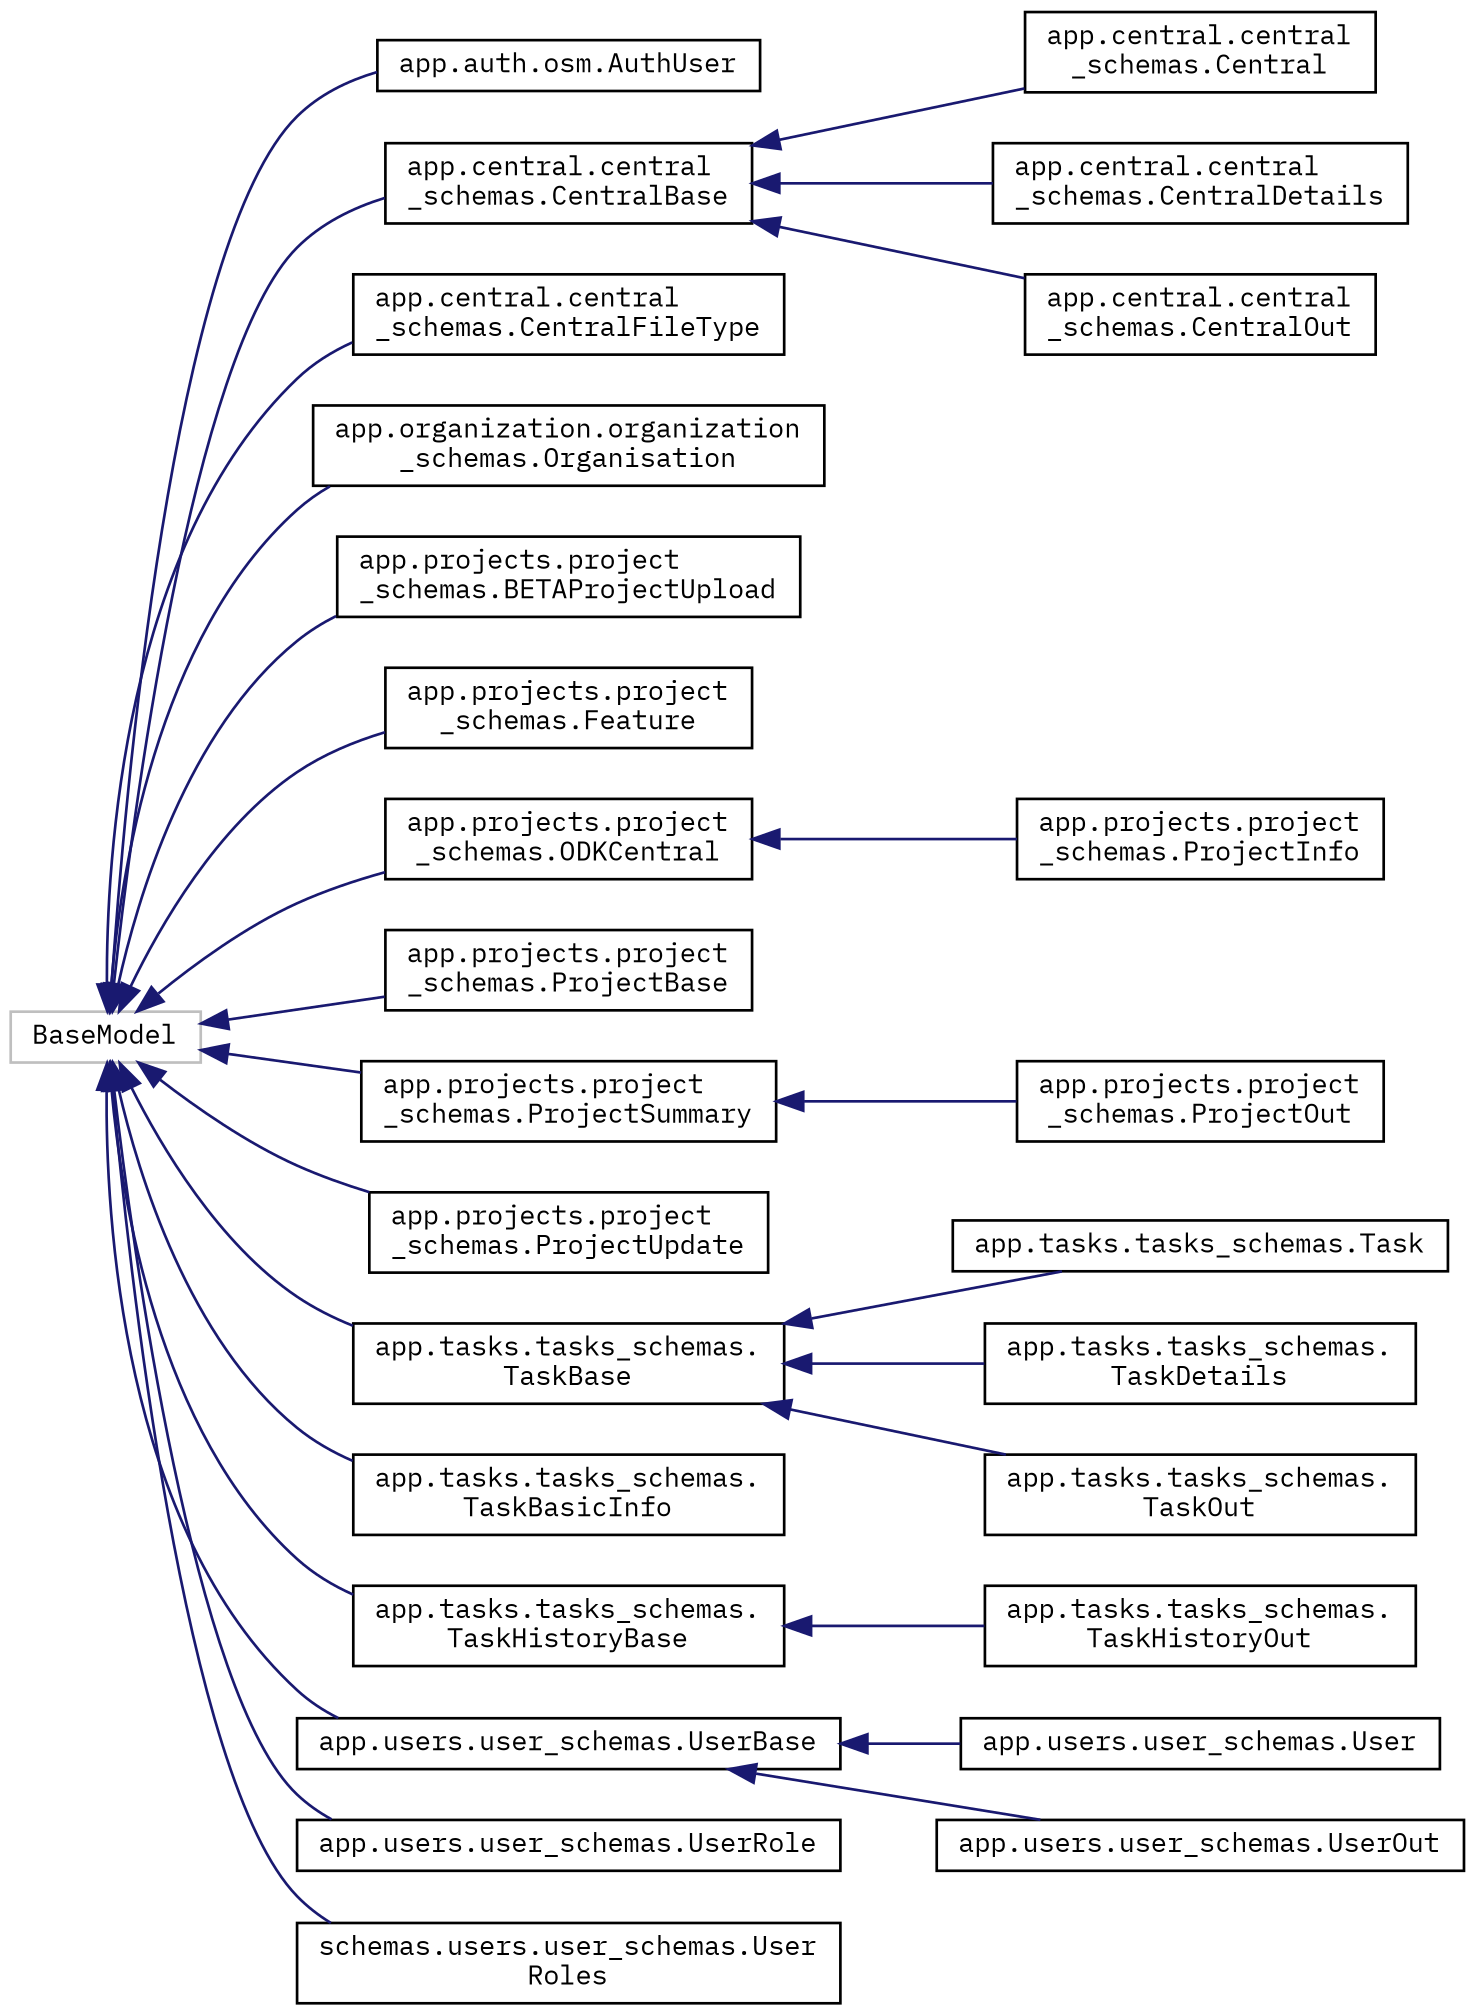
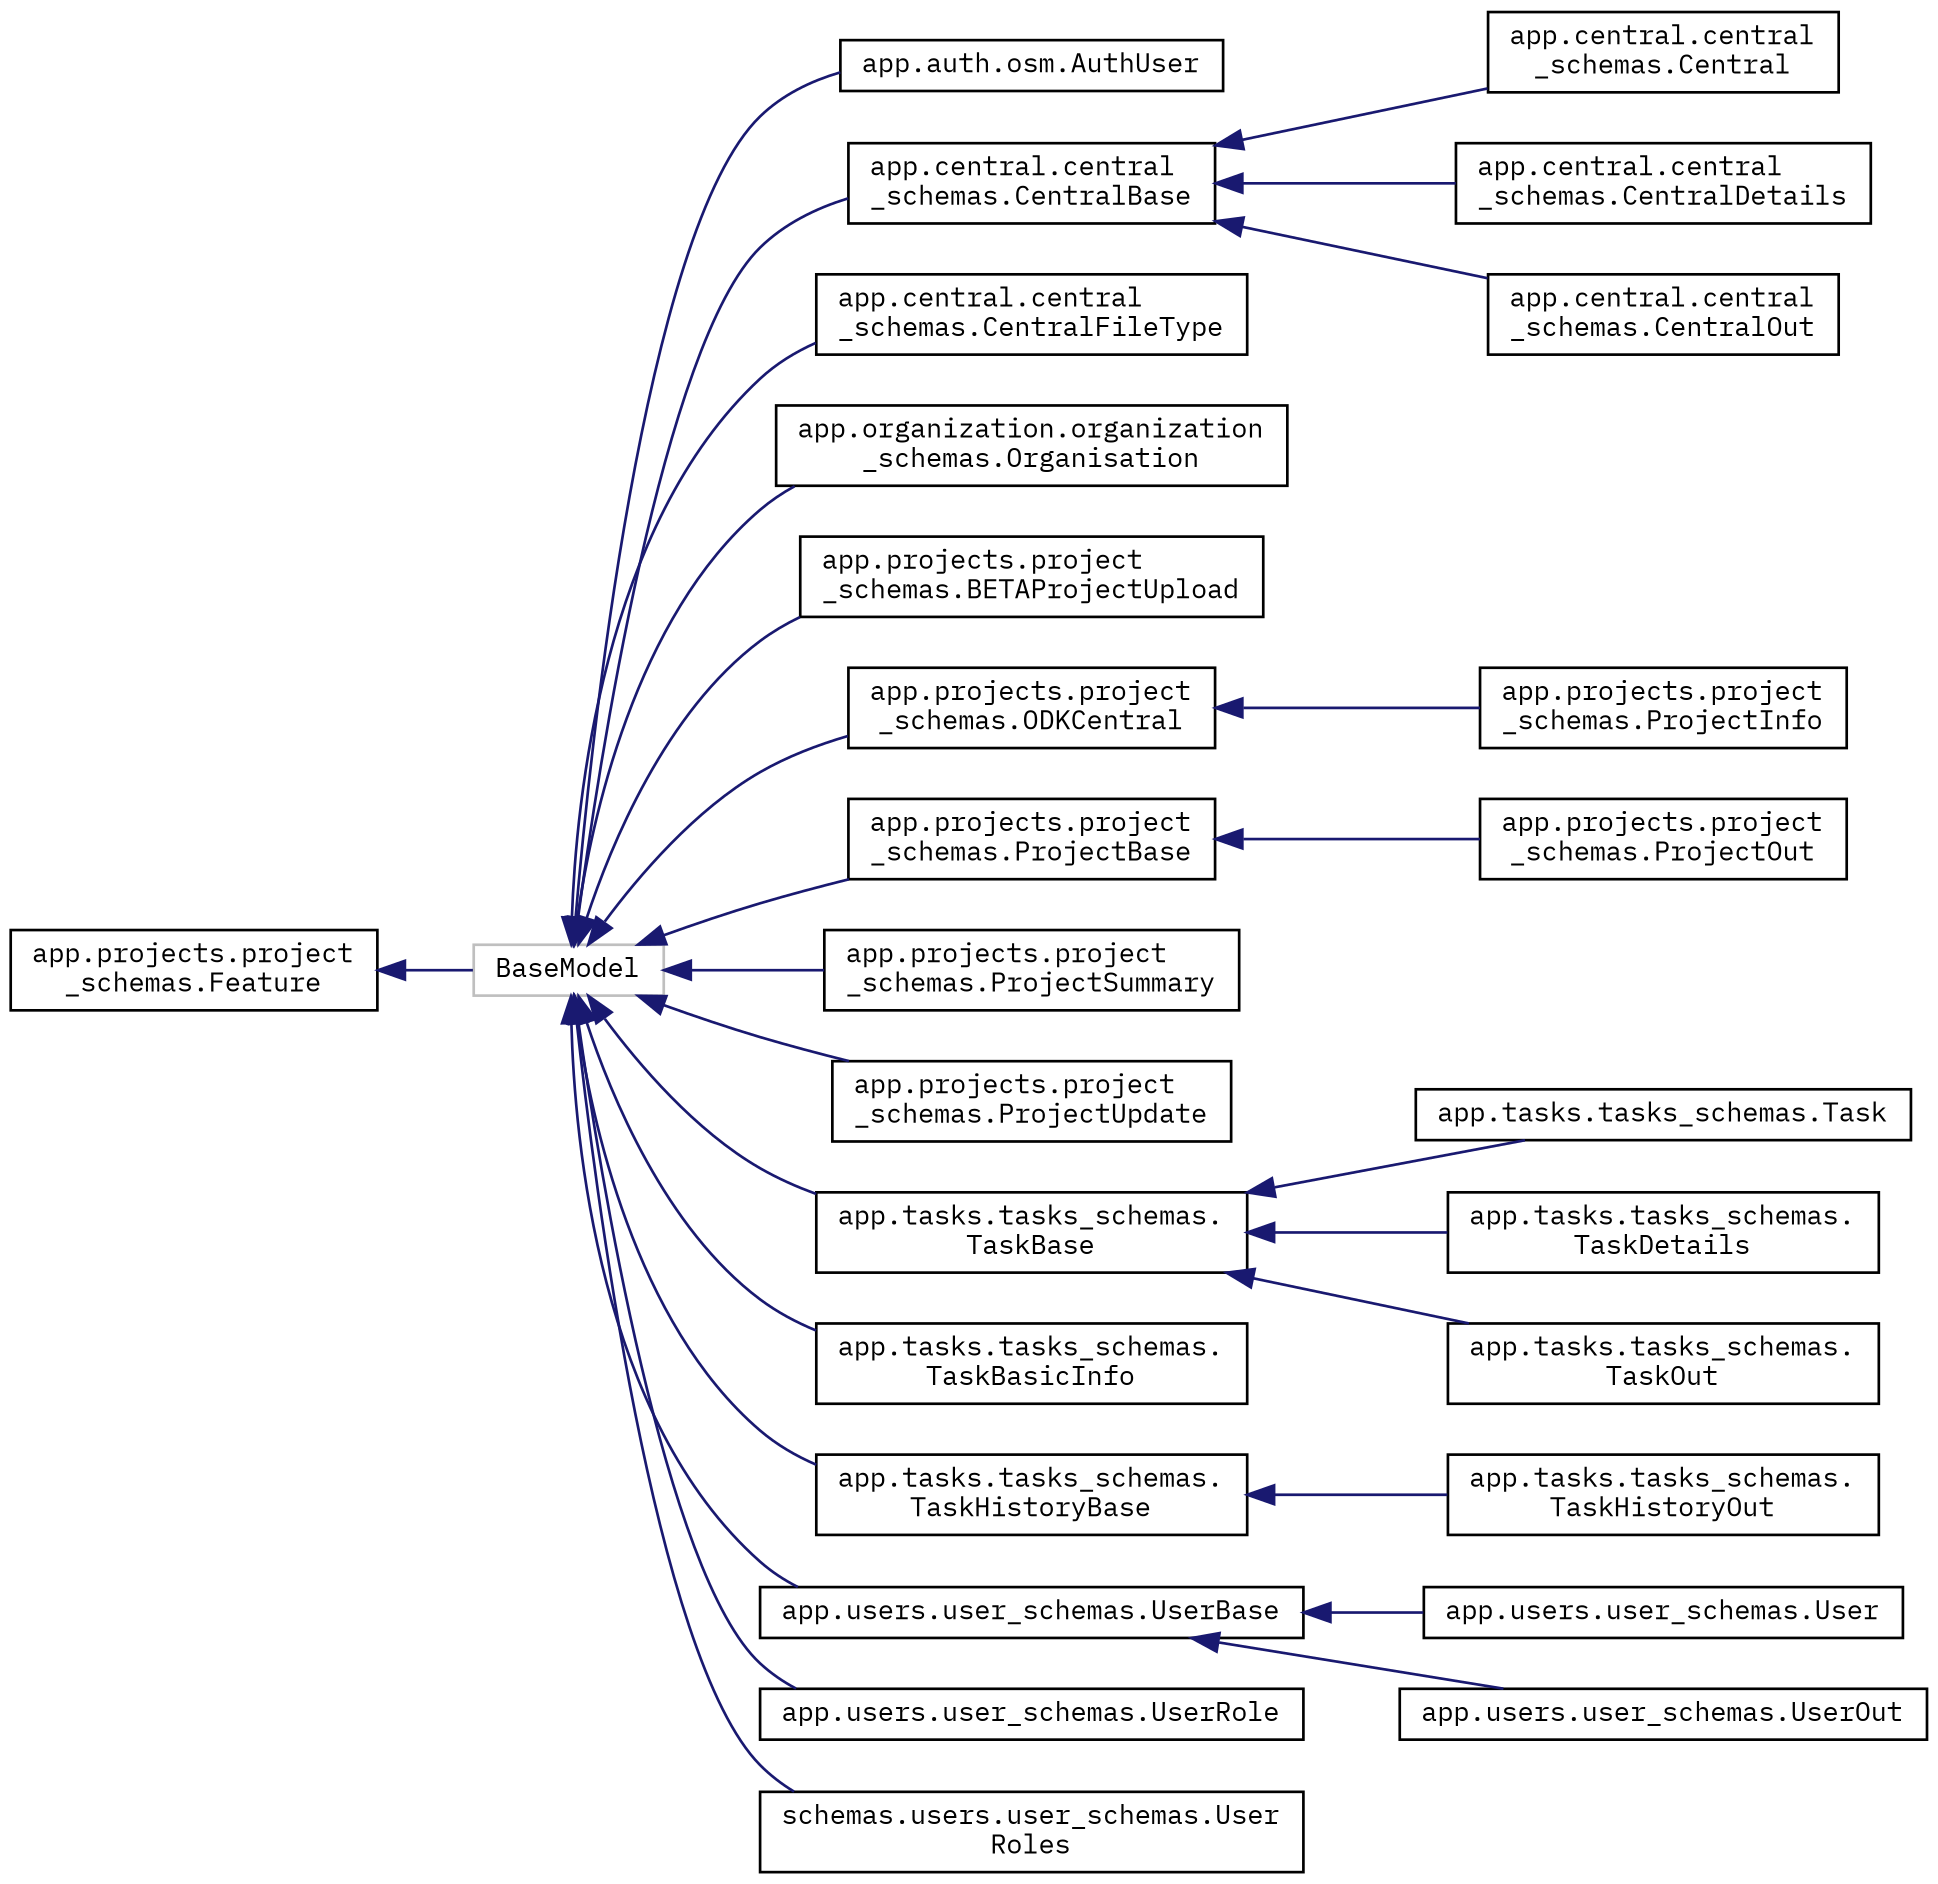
edge "app.projects.project _schemas.Feature" -> "BaseModel": reversed
edge "app.projects.project _schemas.ProjectOut" -> "app.projects.project _schemas.ProjectSummary": now "app.projects.project _schemas.ProjectOut" -> "app.projects.project _schemas.ProjectBase"
